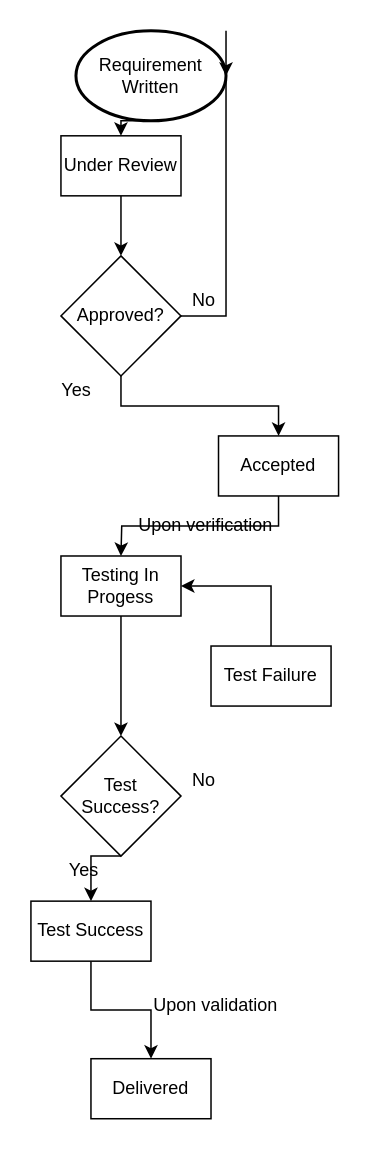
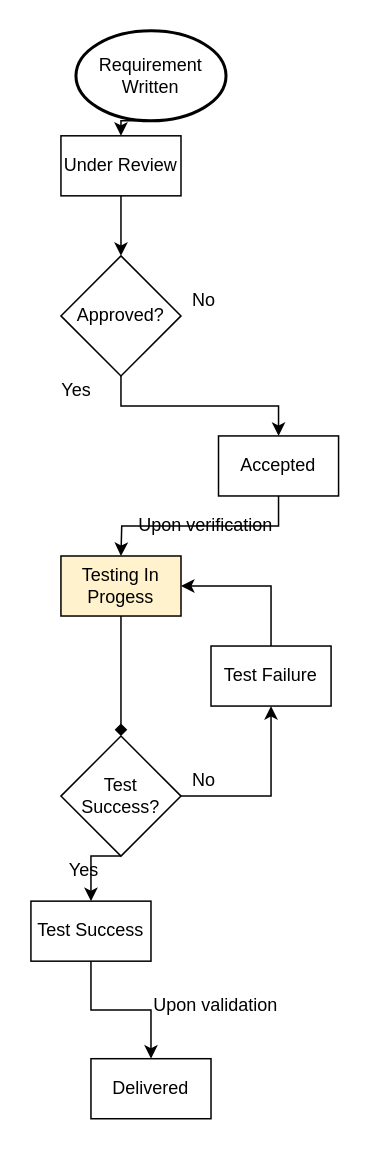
edge "Approved?" -> "Requirement Written": removed
node "Testing In Progess": fillcolor #ffffff -> #fff2cc
edge "Testing In Progess" -> "Test Success?": arrowhead classic -> diamond
edge "Test Success?" -> "Test Failure": added
